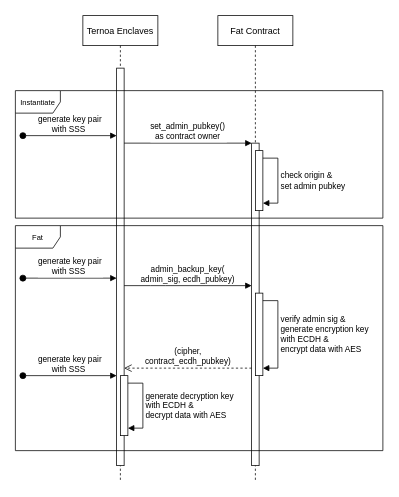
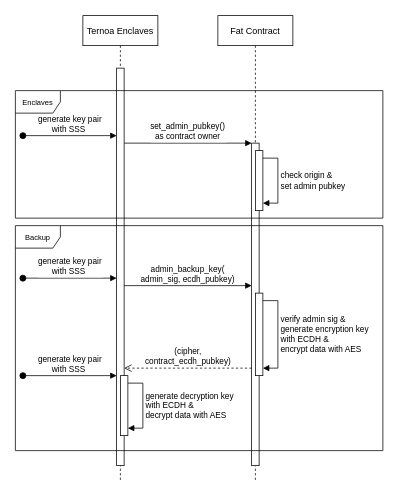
node "Instantiate": label "Instantiate" -> "Enclaves"
node "Fat": label "Fat" -> "Backup"
